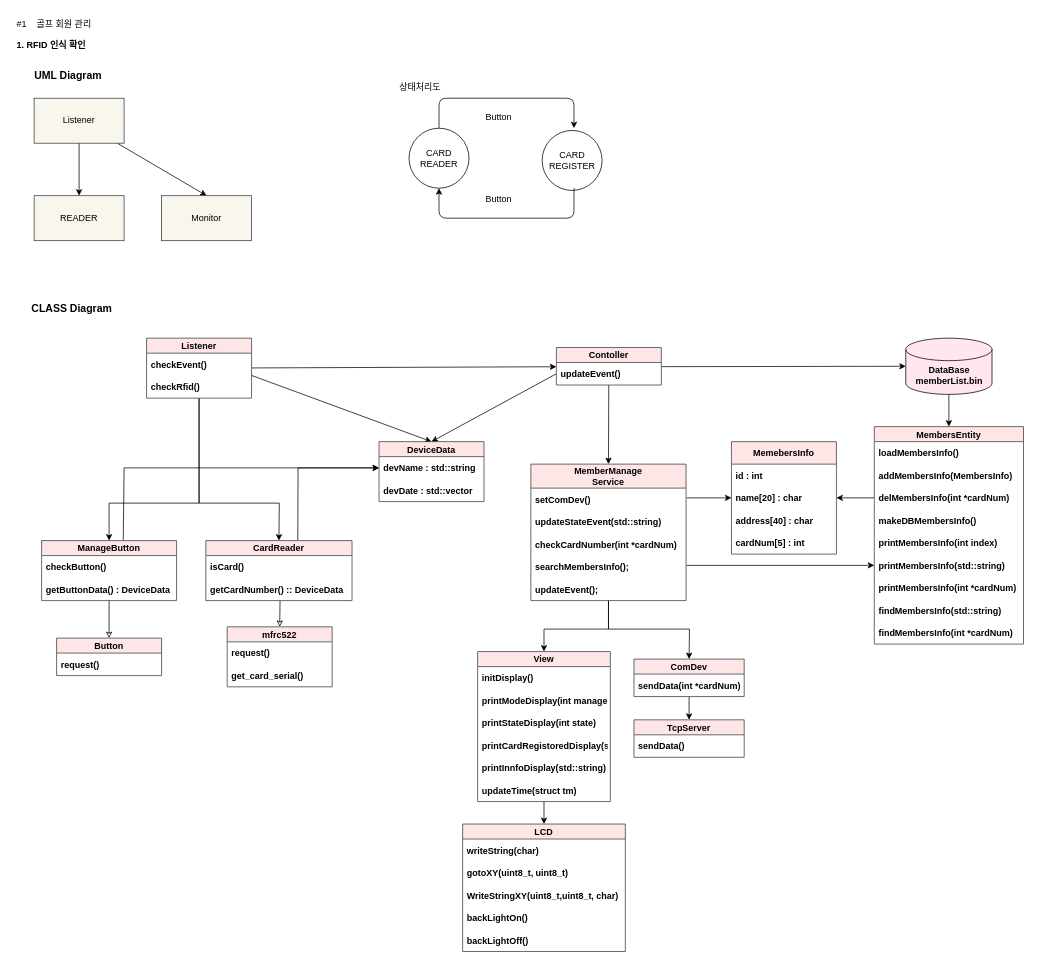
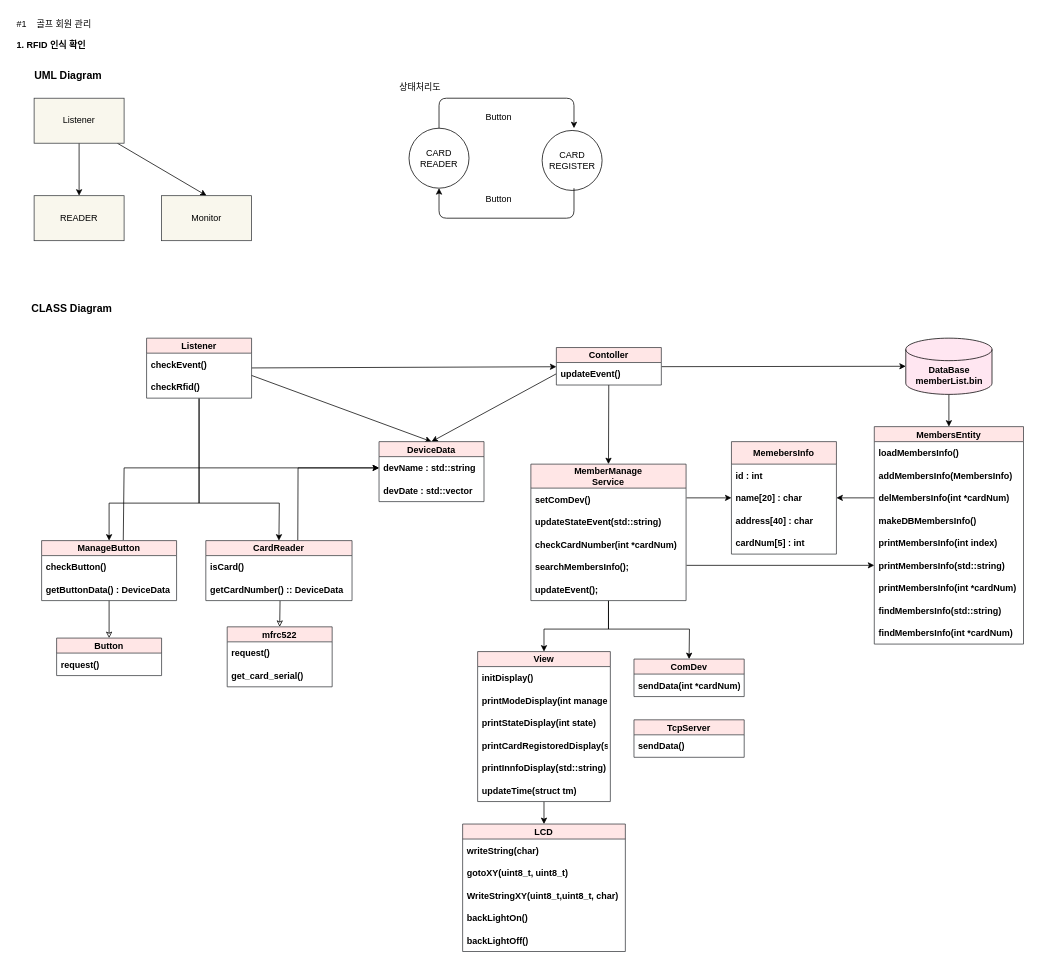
edge "ComDev" -> "TcpServer": removed
